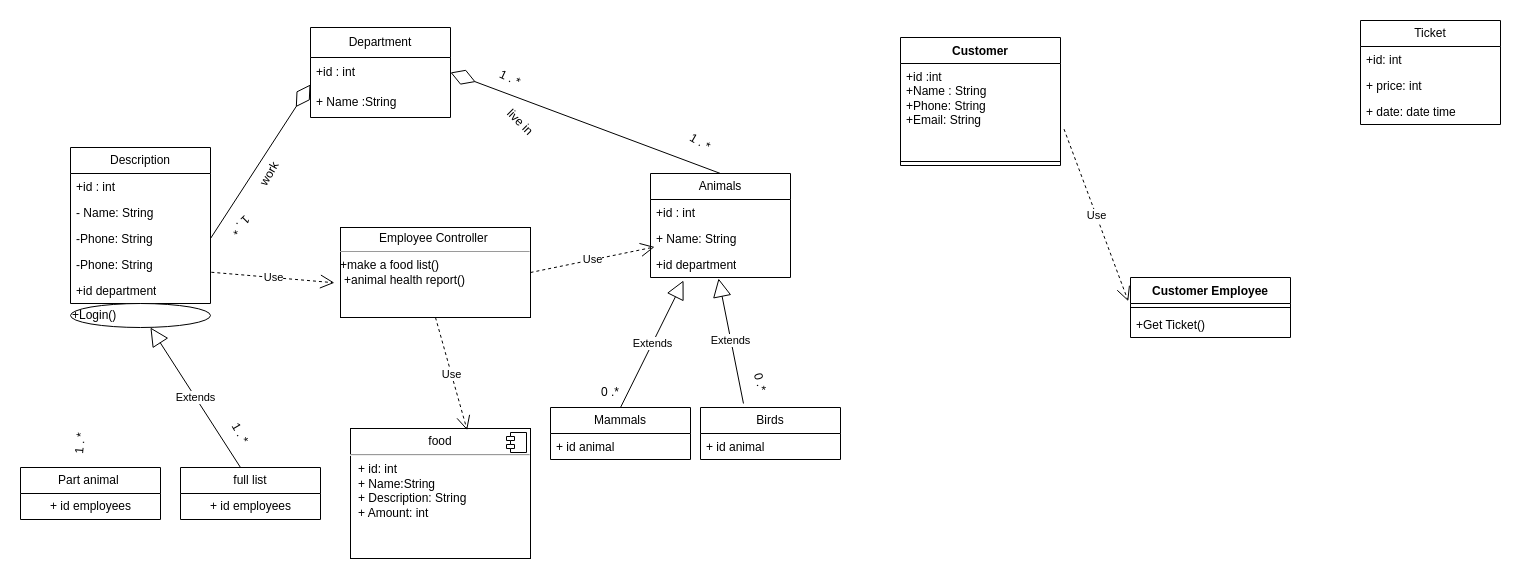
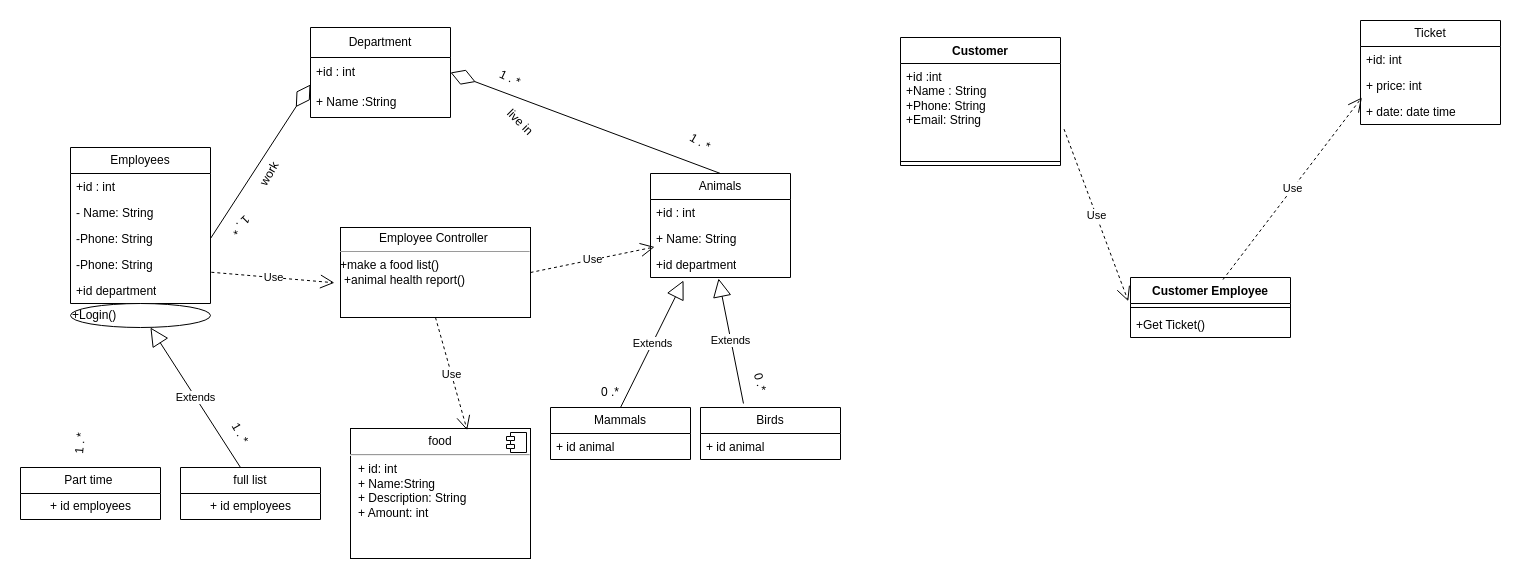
node "Description": label "Description" -> "Employees"
edge "Customer Employee" -> "+ date: date time": added, label "Use"
node "Part animal": label "Part animal" -> "Part time"
